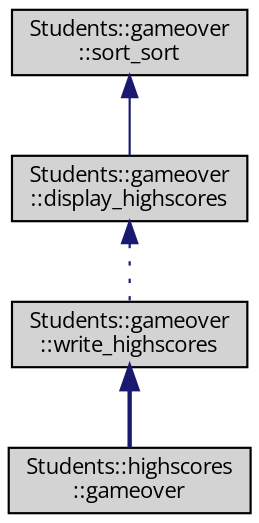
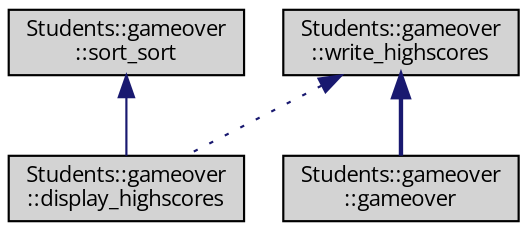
edge "Students::gameover ::write_highscores" -> "Students::gameover ::display_highscores": reversed
node "Students::highscores ::gameover": label "Students::highscores ::gameover" -> "Students::gameover ::gameover"
